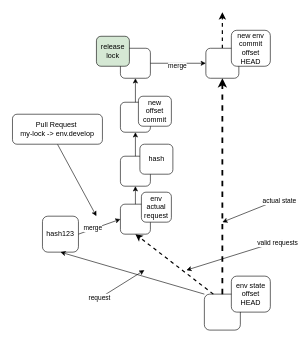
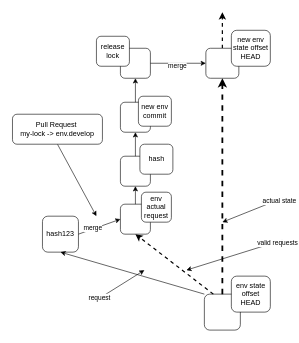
node "new env commit offset HEAD": label "new env commit offset HEAD" -> "new env state offset HEAD"
node "release lock": fillcolor #d5e8d4 -> #ffffff
node "new offset commit": label "new offset commit" -> "new env commit"
